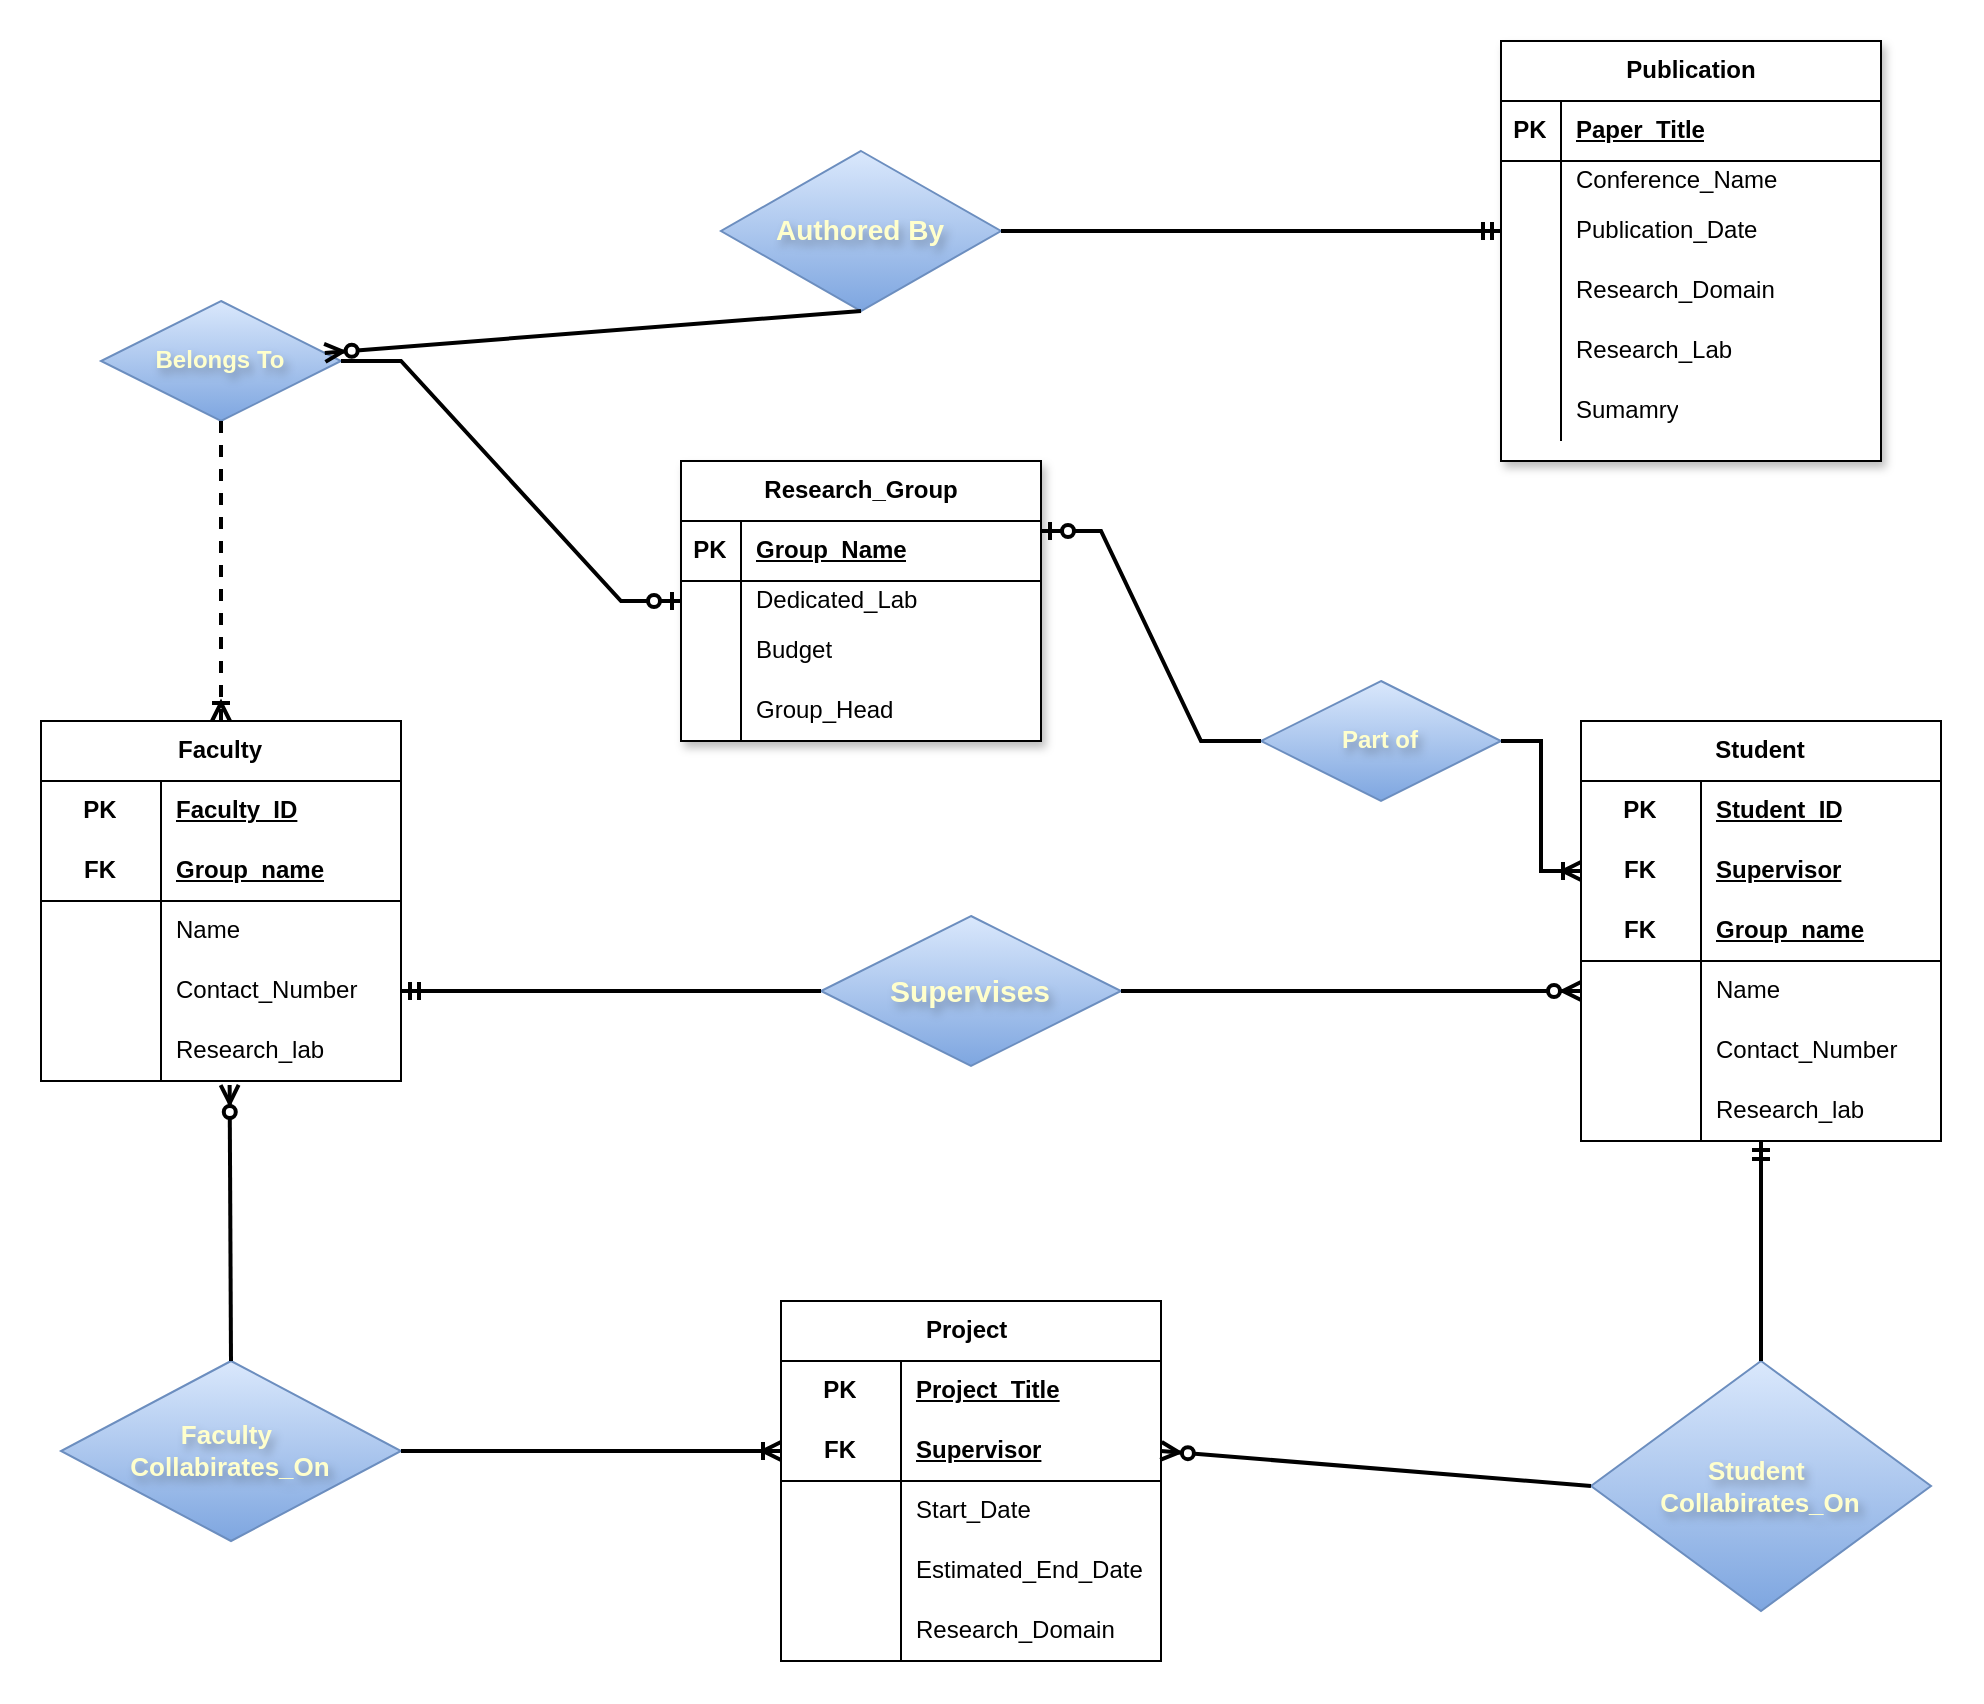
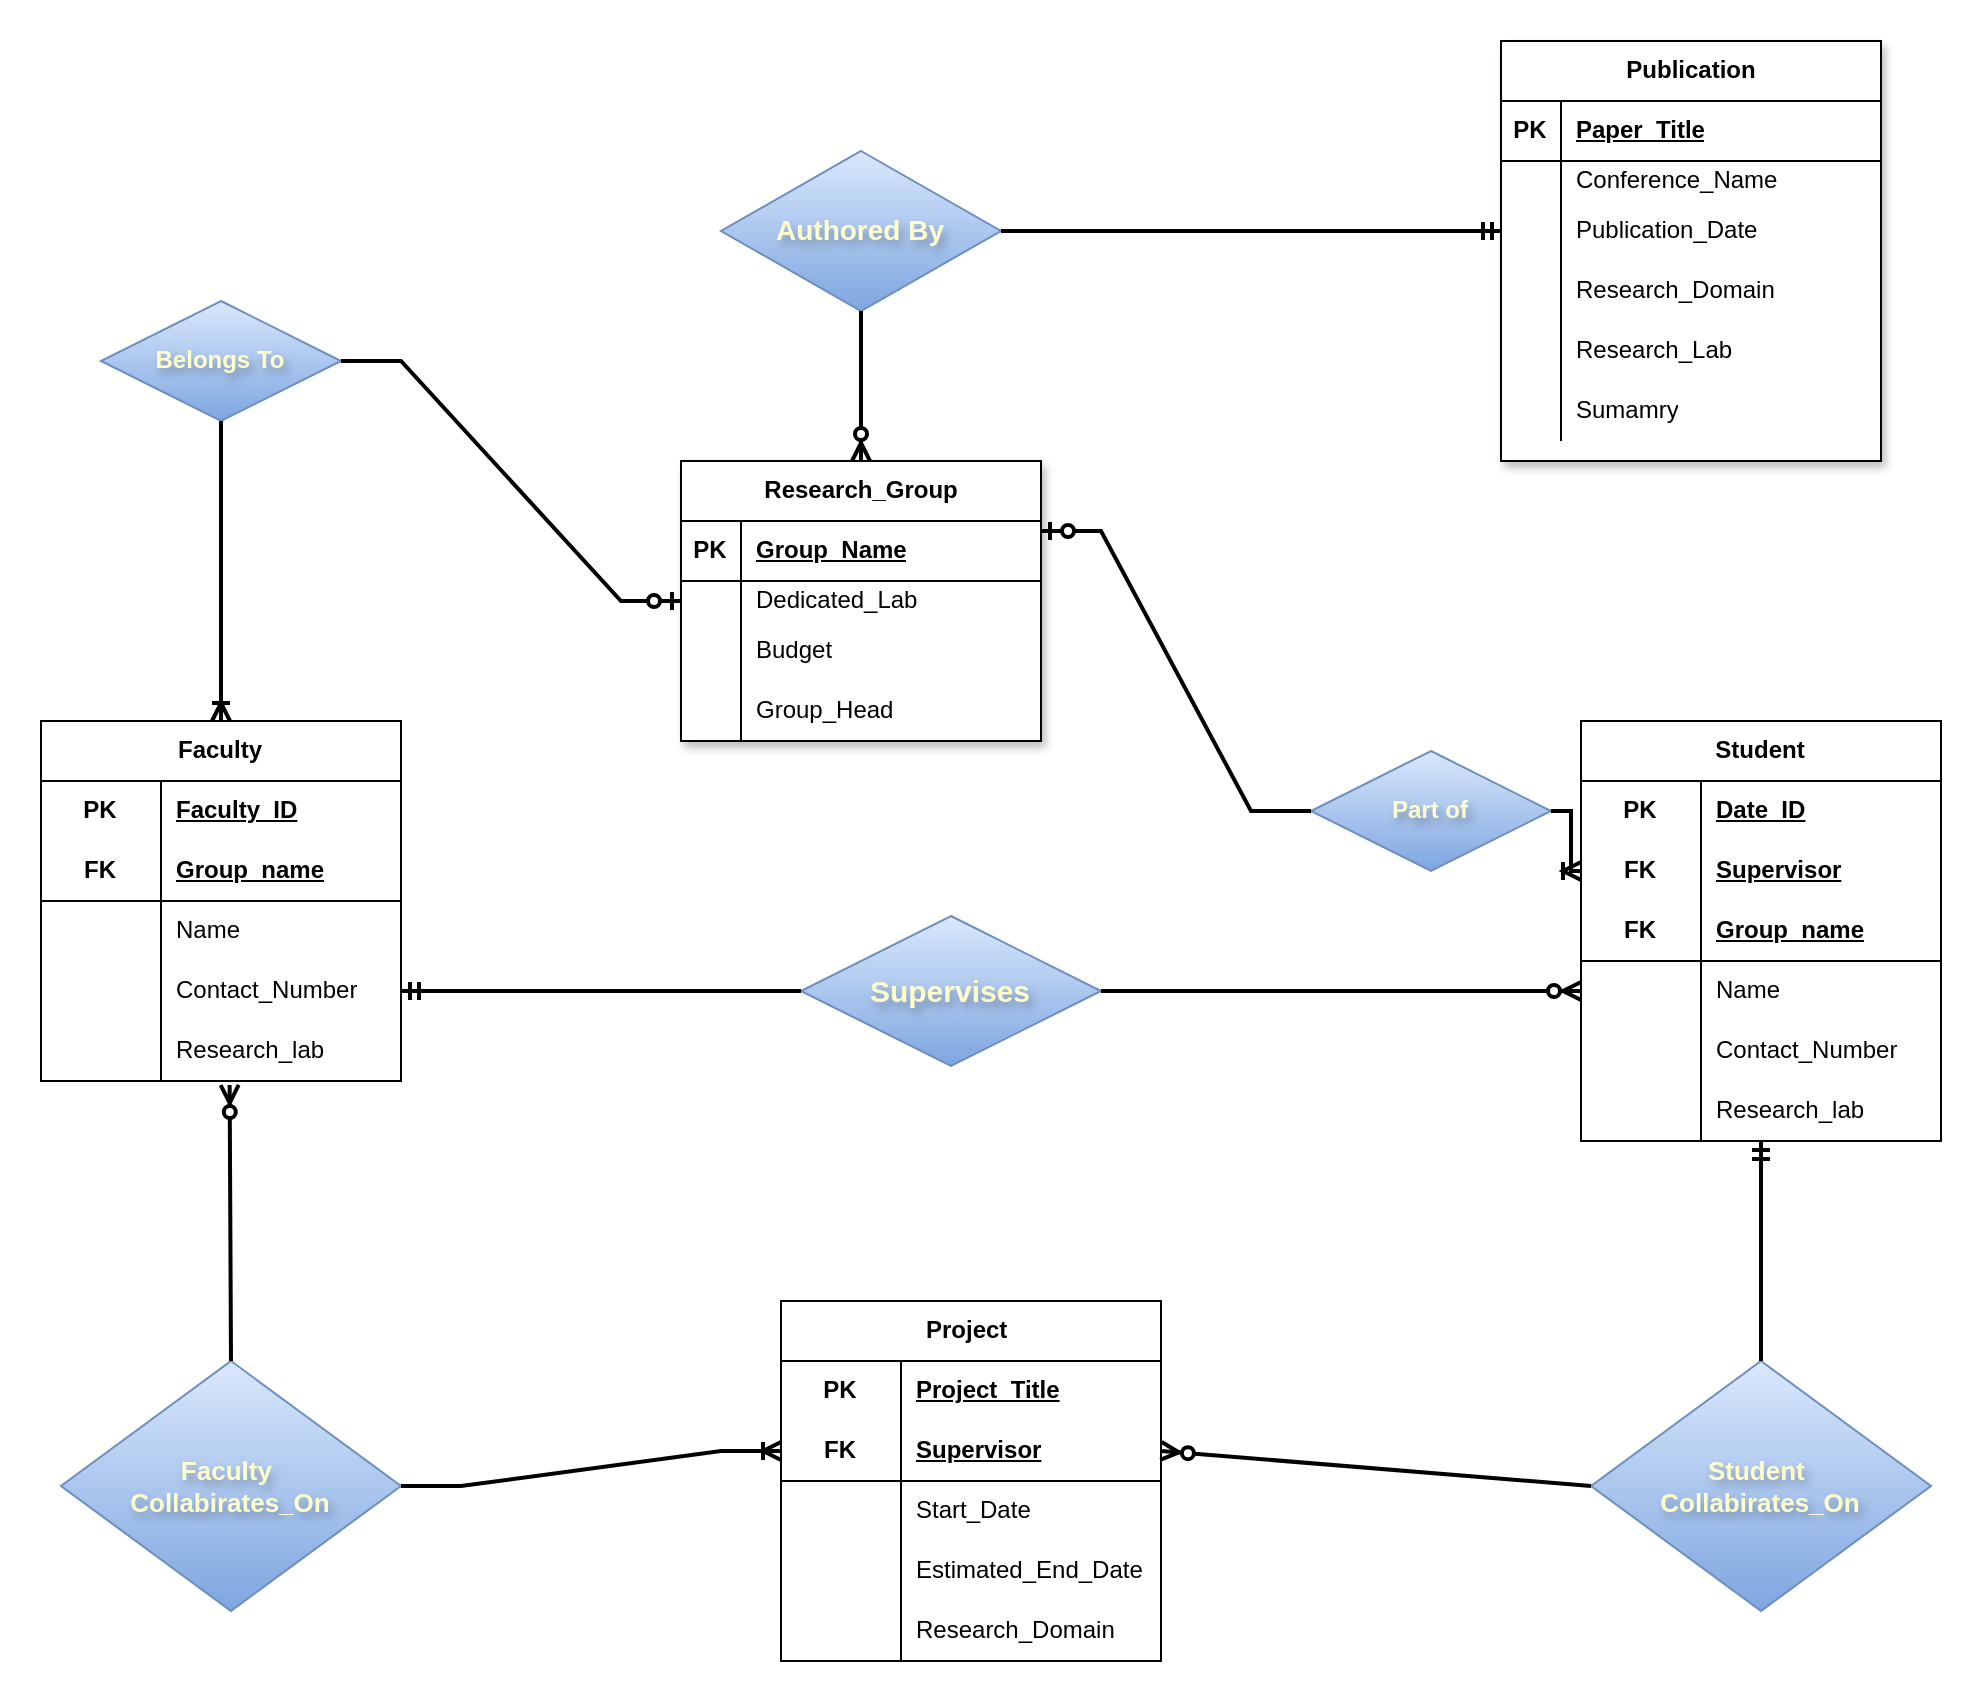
edge "Authored By" -> "Belongs To": now "Authored By" -> "Research_Group"
edge "Belongs To" -> "Faculty": style dashed -> solid
node "Part of": moved (1381, 741) -> (1431, 811)
node "Student_ID": label "Student_ID" -> "Date_ID"
node "Supervises": moved (971, 991) -> (951, 991)
node "Faculty Collabirates_On": size 340x180 -> 340x250
